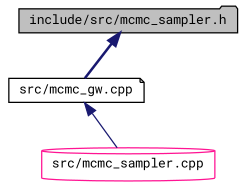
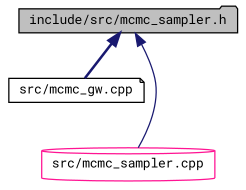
edge "src/mcmc_sampler.cpp" -> "src/mcmc_gw.cpp": now "src/mcmc_sampler.cpp" -> "include/src/mcmc_sampler.h"
